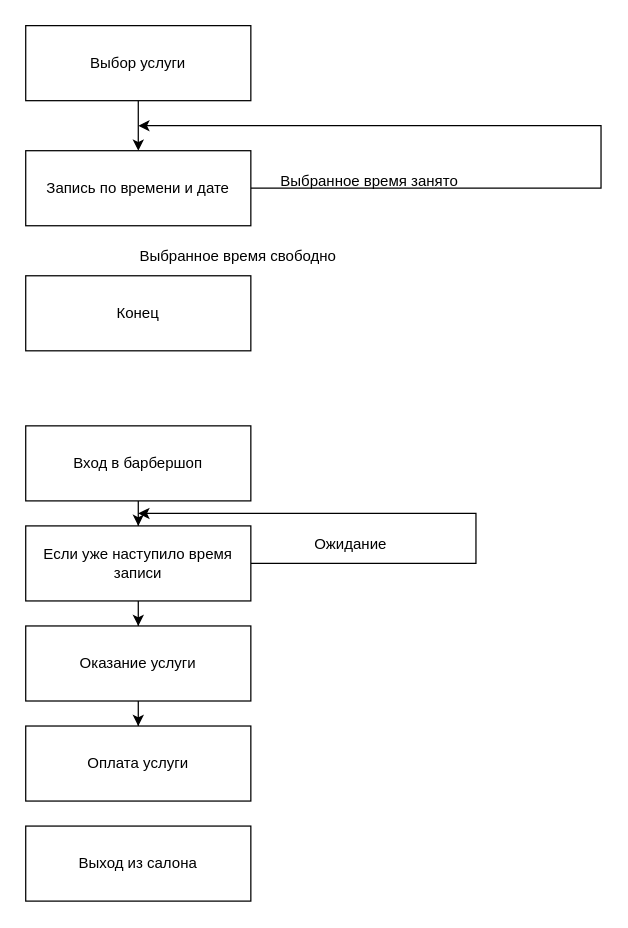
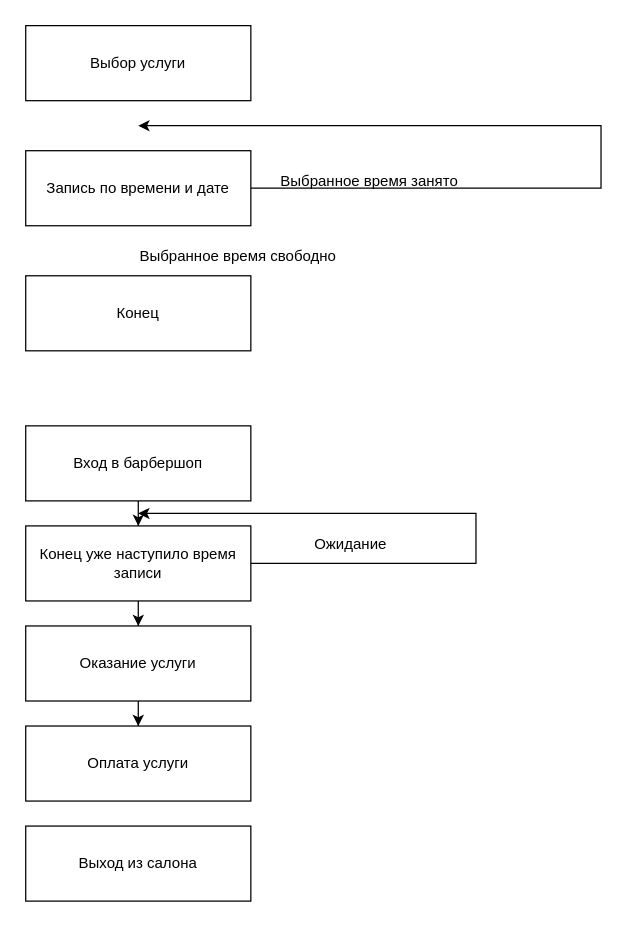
edge "Выбор услуги" -> "Запись по времени и дате": removed
node "Если уже наступило время записи": label "Если уже наступило время записи" -> "Конец уже наступило время записи"
